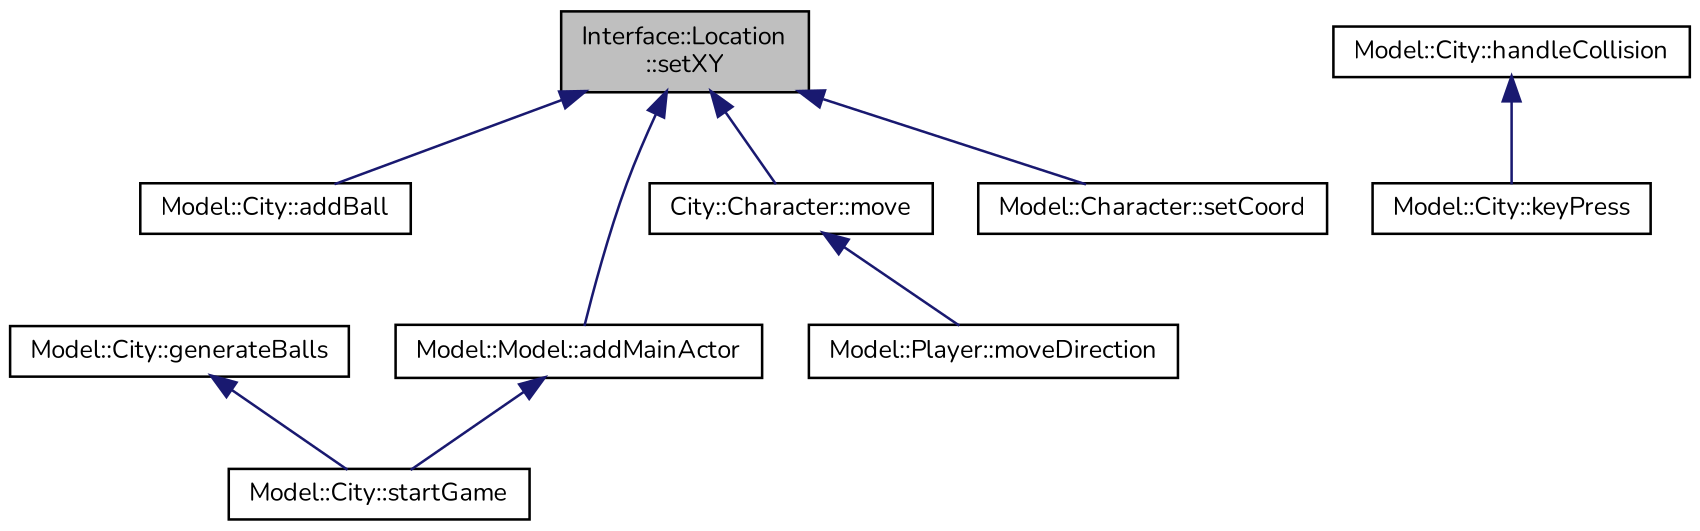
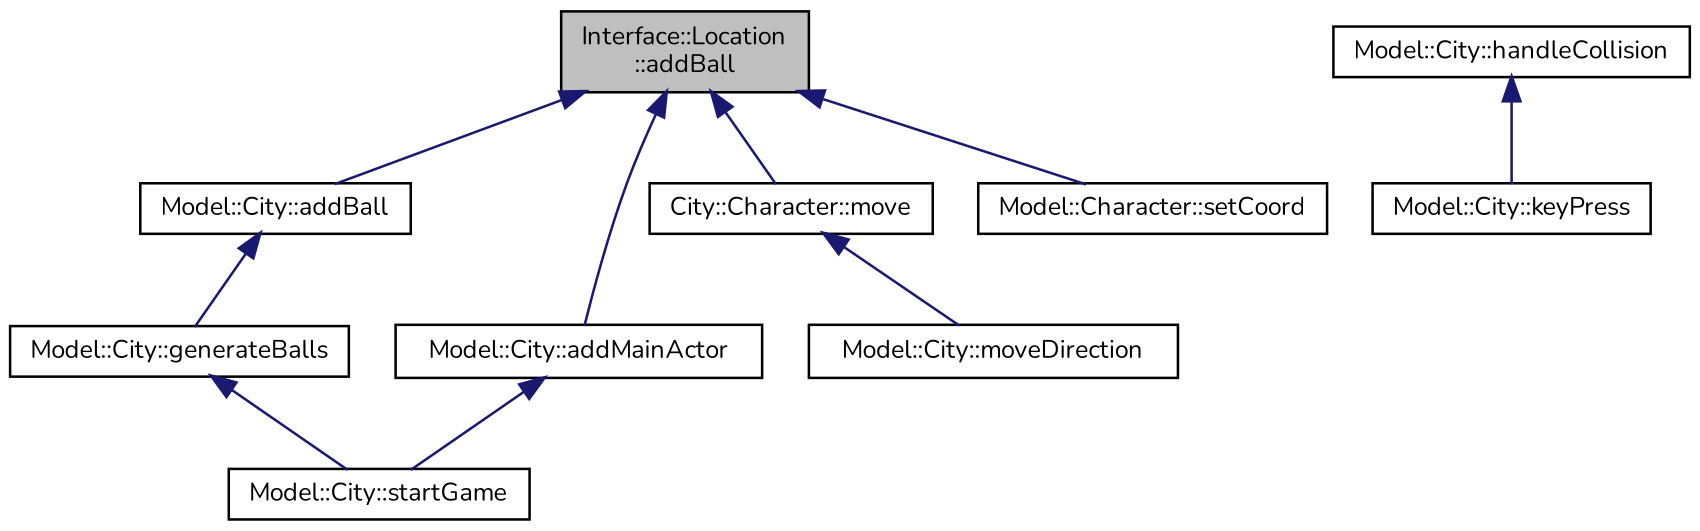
node "Interface::Location ::setXY": label "Interface::Location ::setXY" -> "Interface::Location ::addBall"
edge "Model::City::generateBalls" -> "Model::City::addBall": added
node "Model::Model::addMainActor": label "Model::Model::addMainActor" -> "Model::City::addMainActor"
node "Model::Player::moveDirection": label "Model::Player::moveDirection" -> "Model::City::moveDirection"
